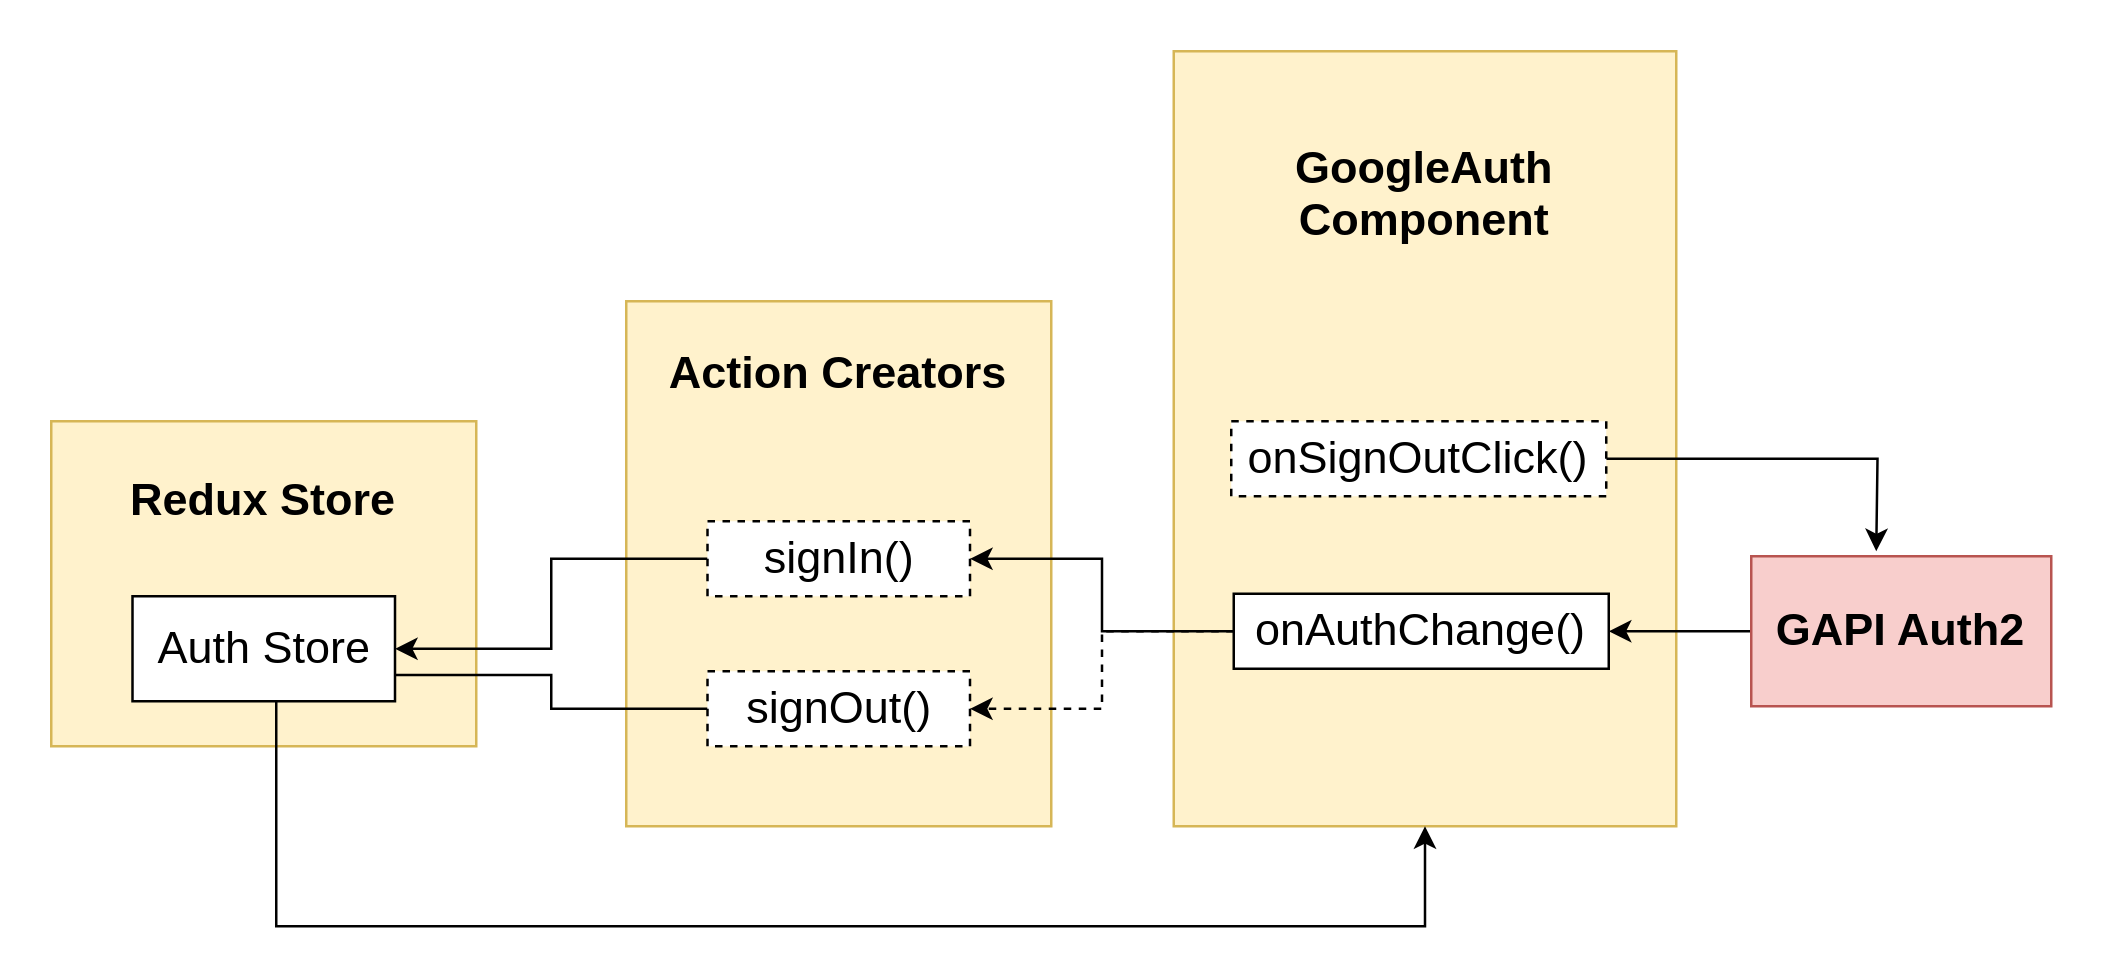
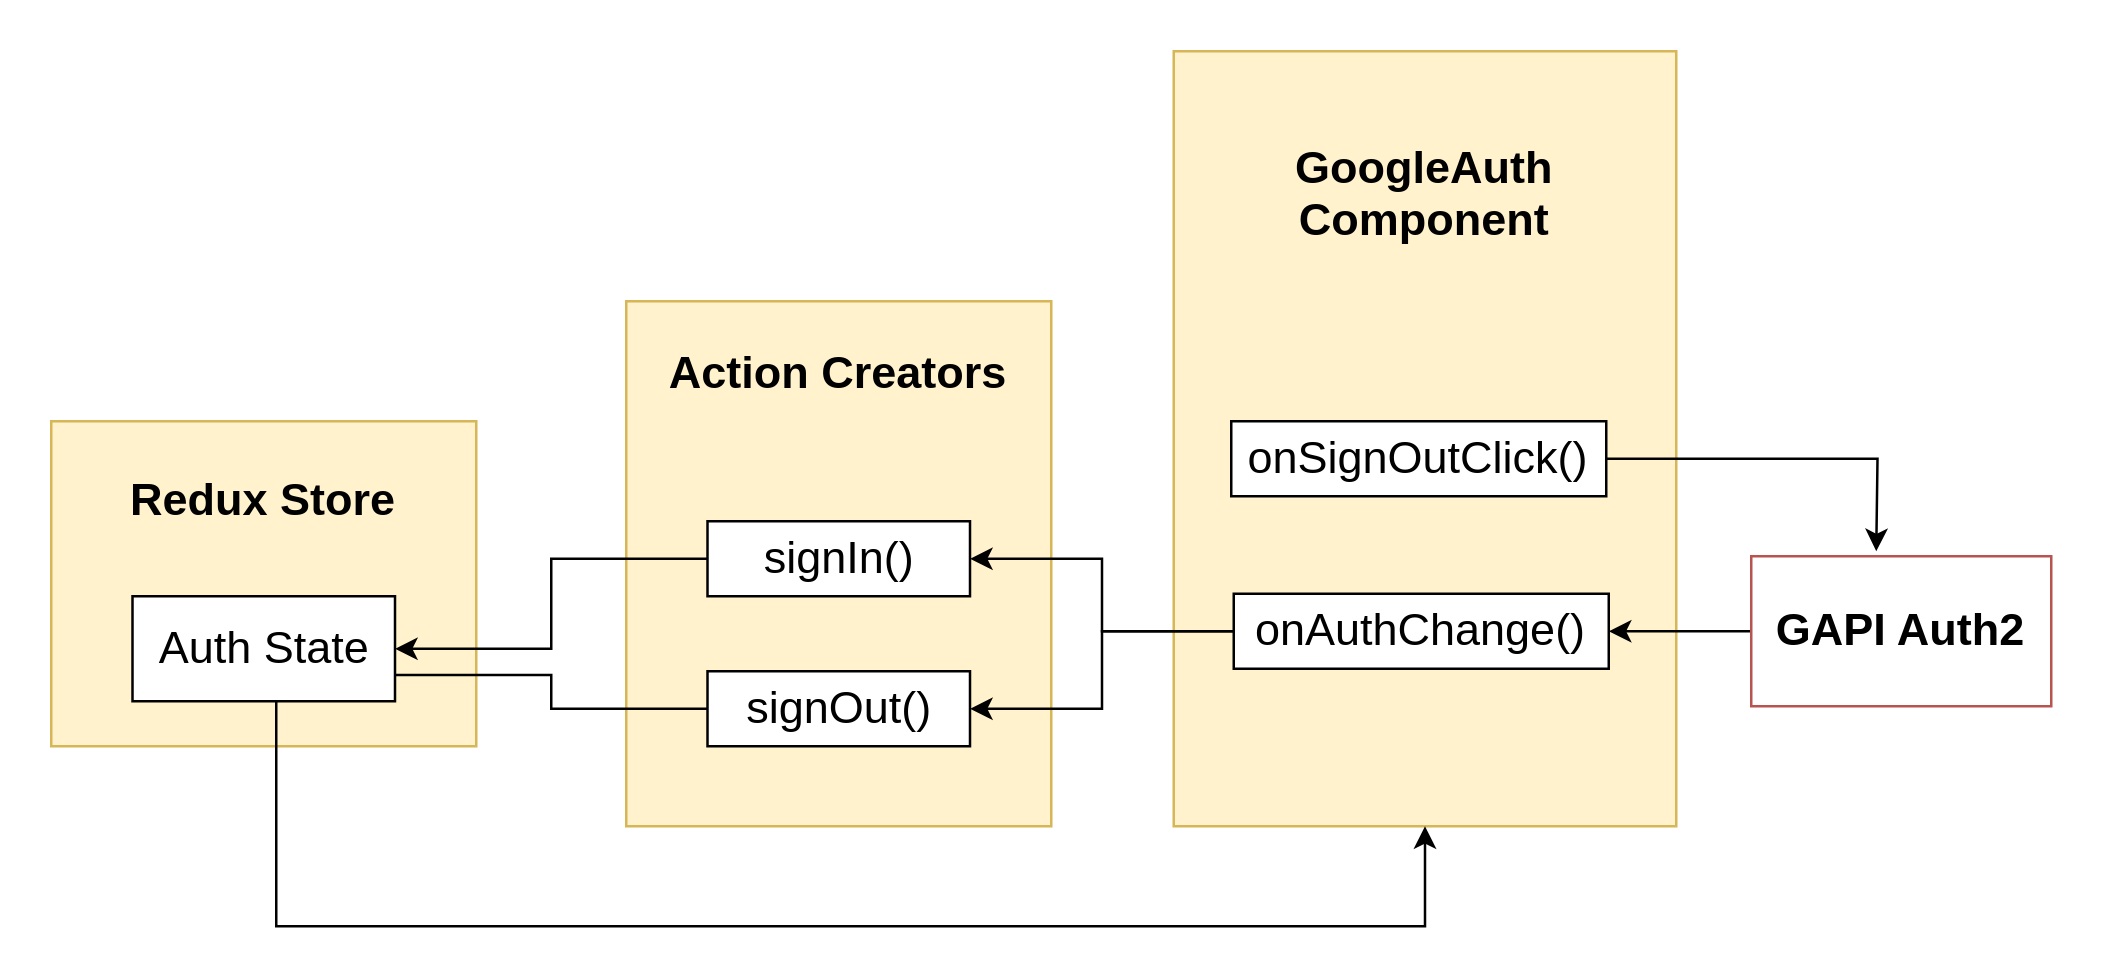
node "onSignOutClick()": style dashed -> solid
node "signIn()": style dashed -> solid
node "GAPI Auth2": fillcolor #f8cecc -> #ffffff
node "Auth Store": label "Auth Store" -> "Auth State"
node "signOut()": style dashed -> solid
edge "onAuthChange()" -> "signOut()": style dashed -> solid
